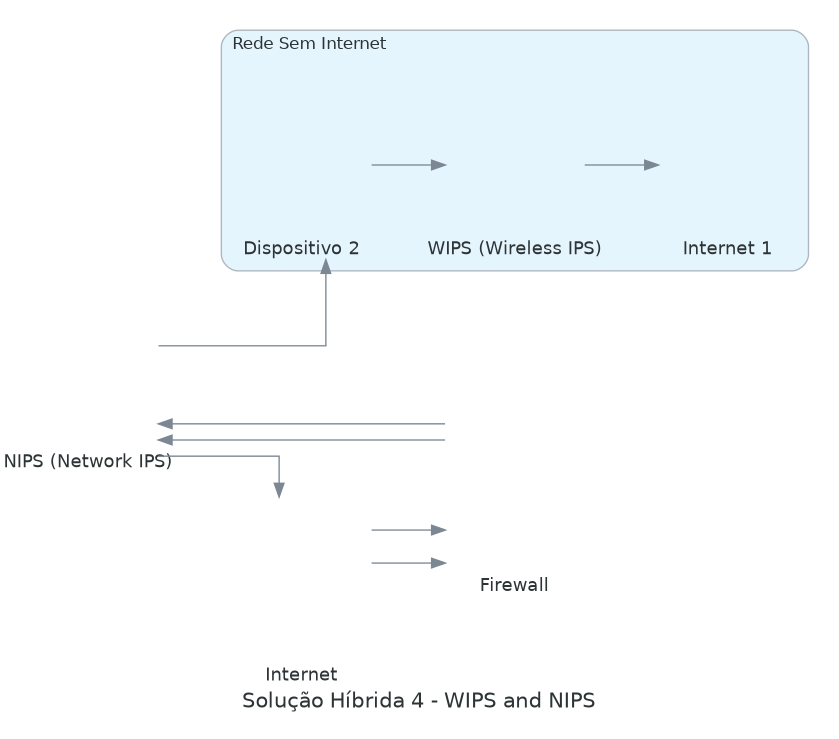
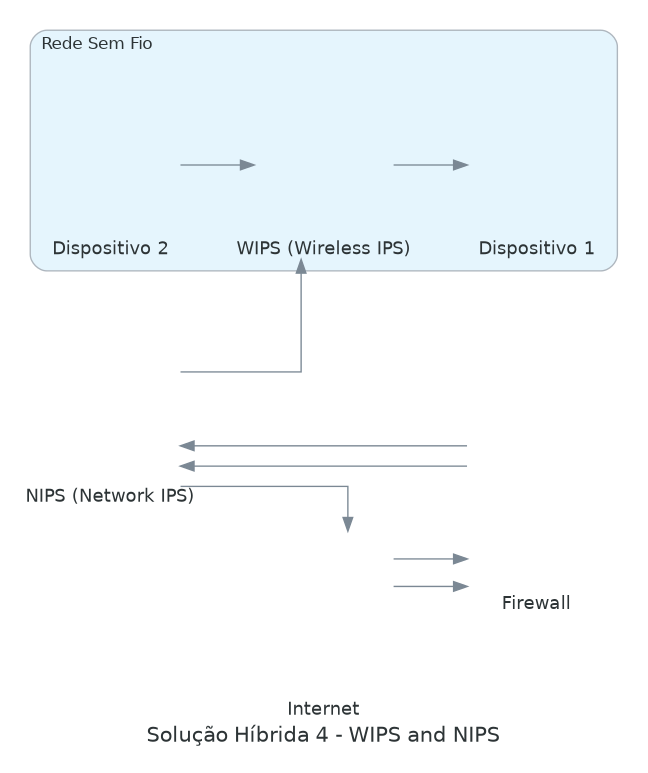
cluster "Rede Sem Internet": label "Rede Sem Internet" -> "Rede Sem Fio"
node "Internet 1": label "Internet 1" -> "Dispositivo 1"
edge "NIPS (Network IPS)" -> "Dispositivo 2": now "NIPS (Network IPS)" -> "WIPS (Wireless IPS)"
